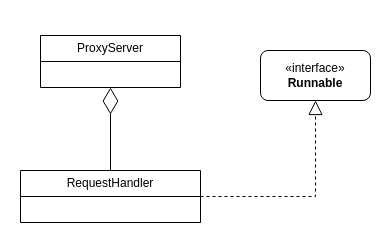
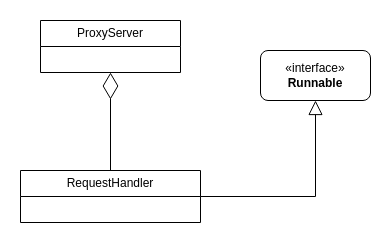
node "ProxyServer": moved (111, 62) -> (111, 47)
edge "RequestHandler" -> "«interface» Runnable": style dashed -> solid
